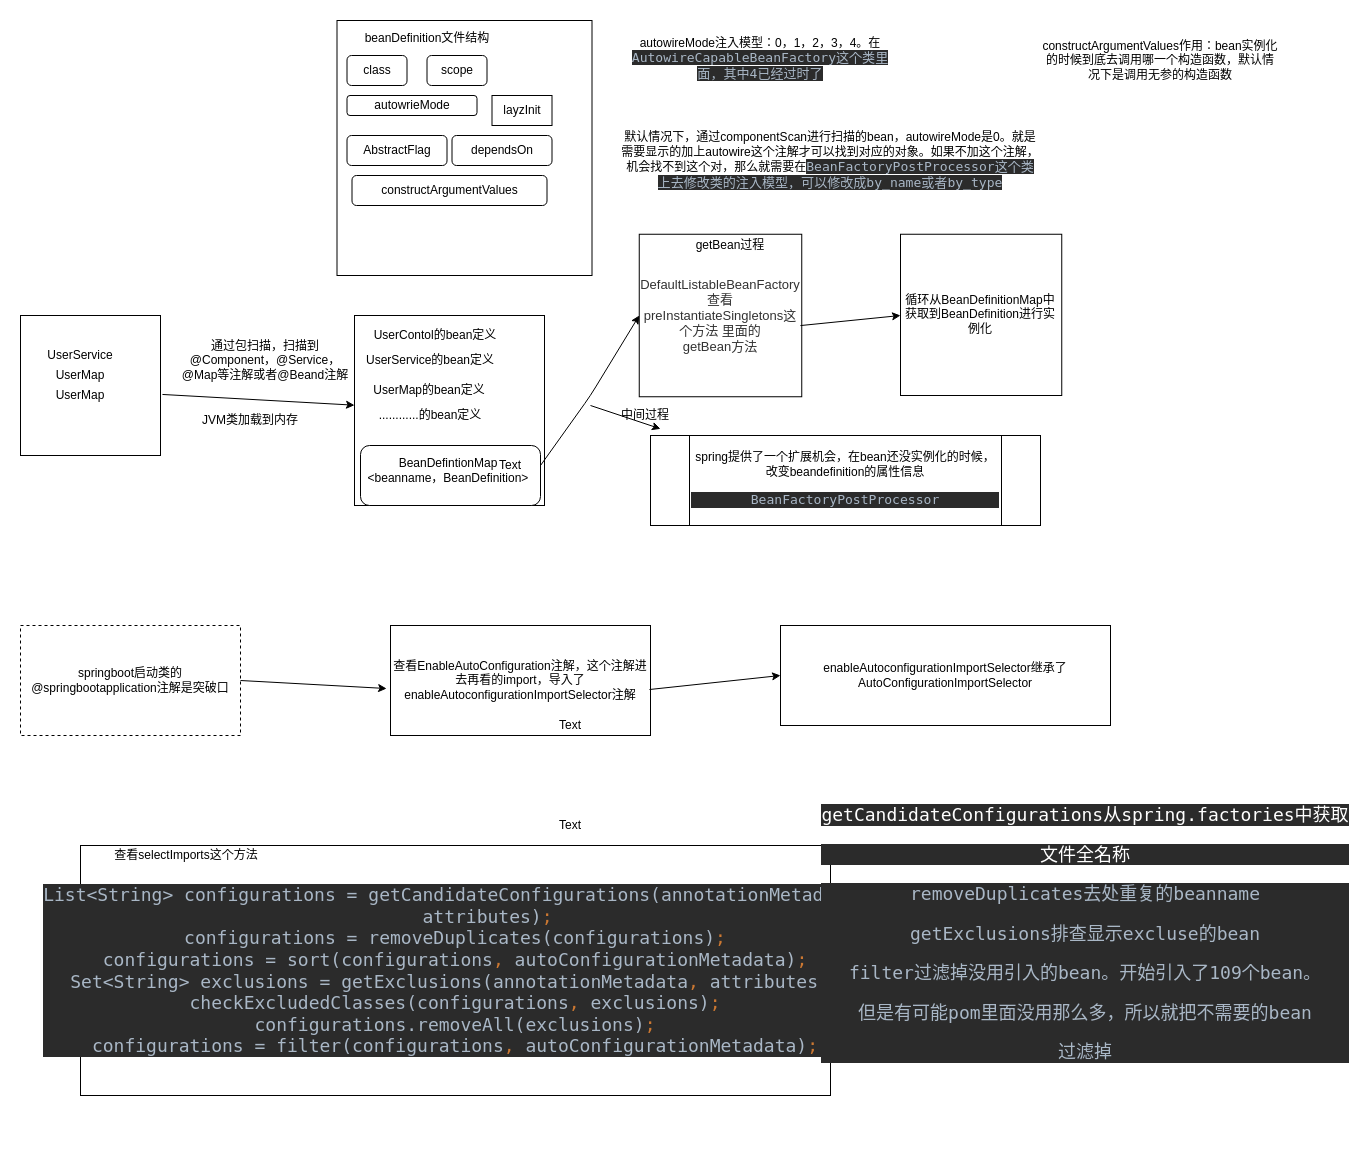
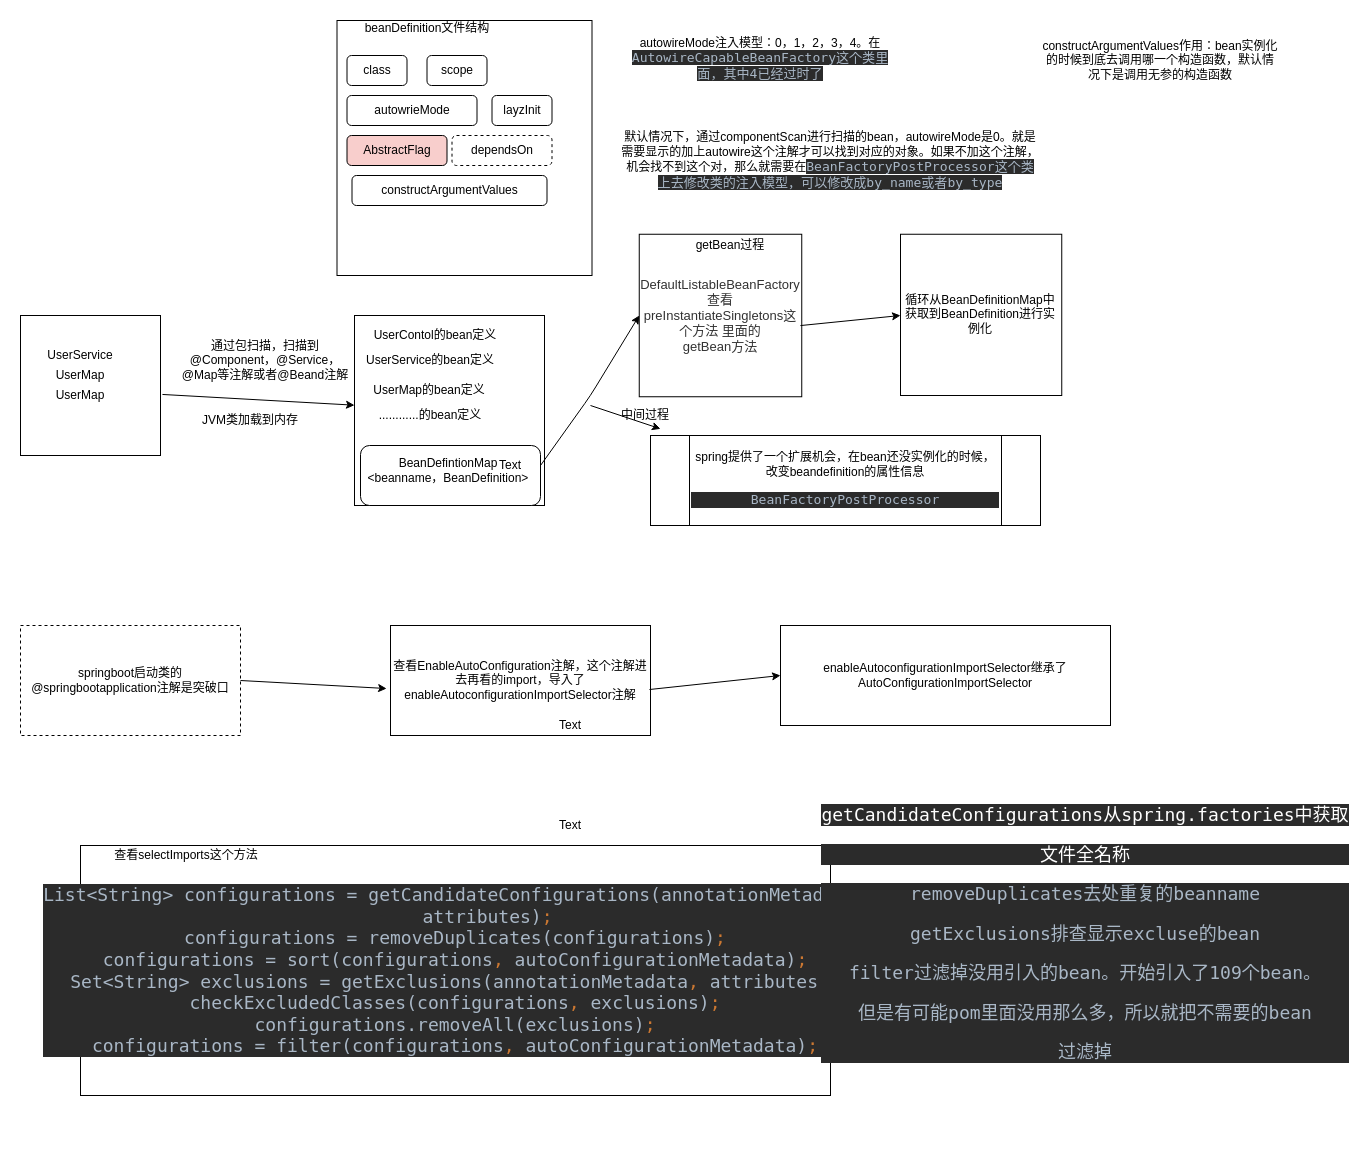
node "beanDefinition文件结构": moved (427, 38) -> (427, 28)
node "autowrieMode": size 130x20 -> 130x30
node "layzInit": shape rectangle -> rounded rectangle
node "AbstractFlag": fillcolor #ffffff -> #f8cecc
node "dependsOn": style solid -> dashed
